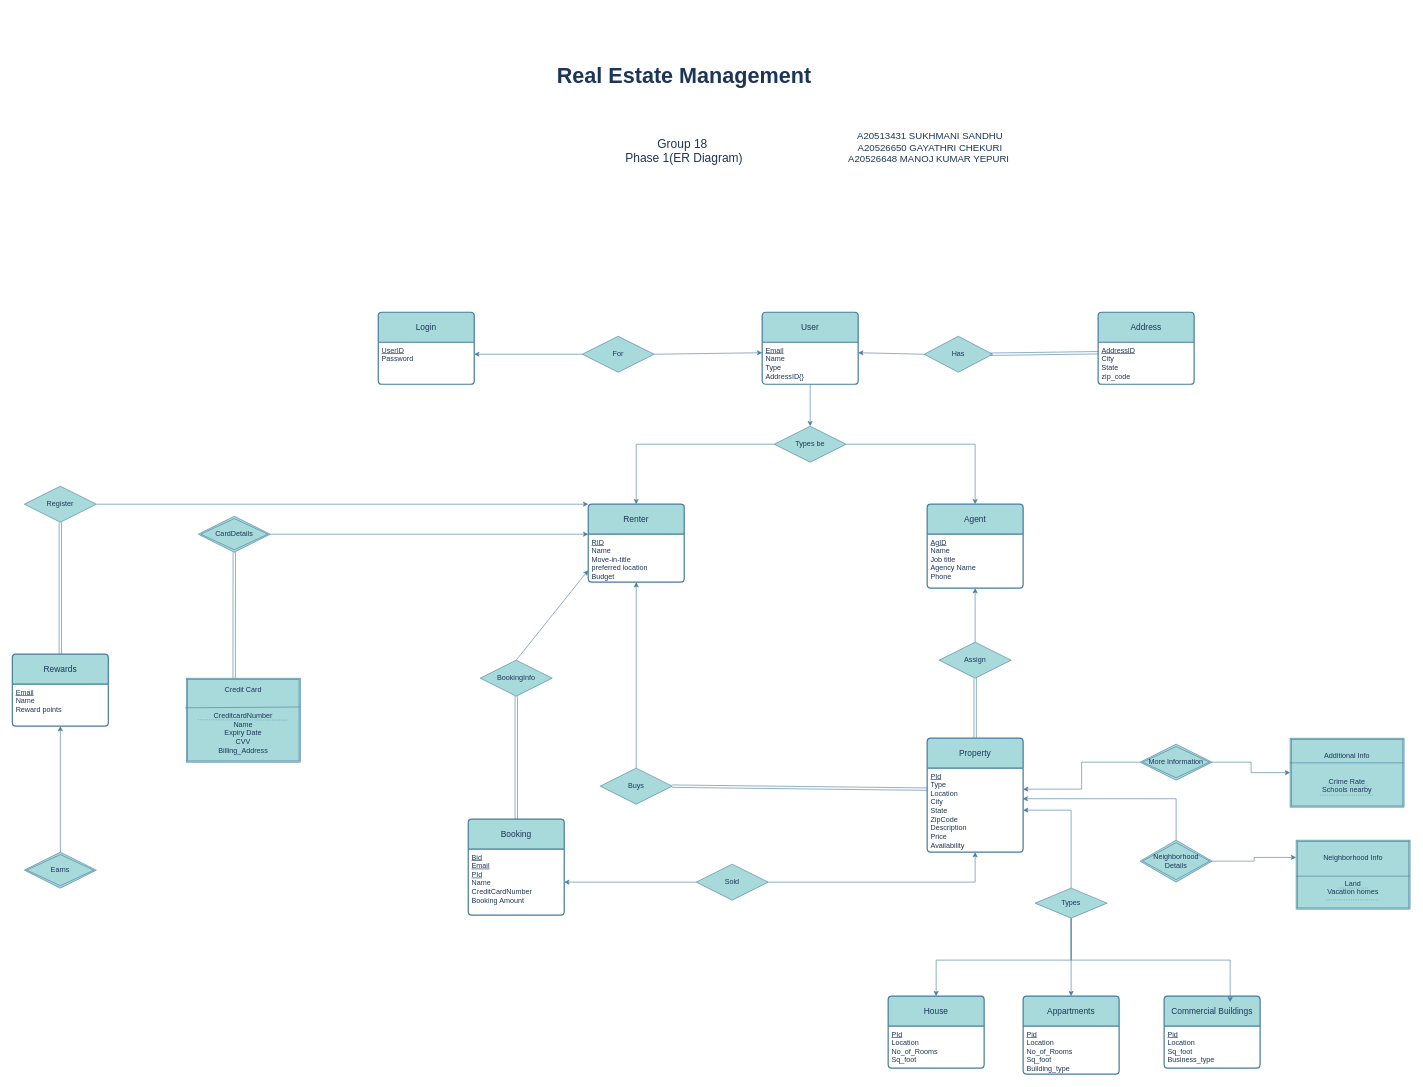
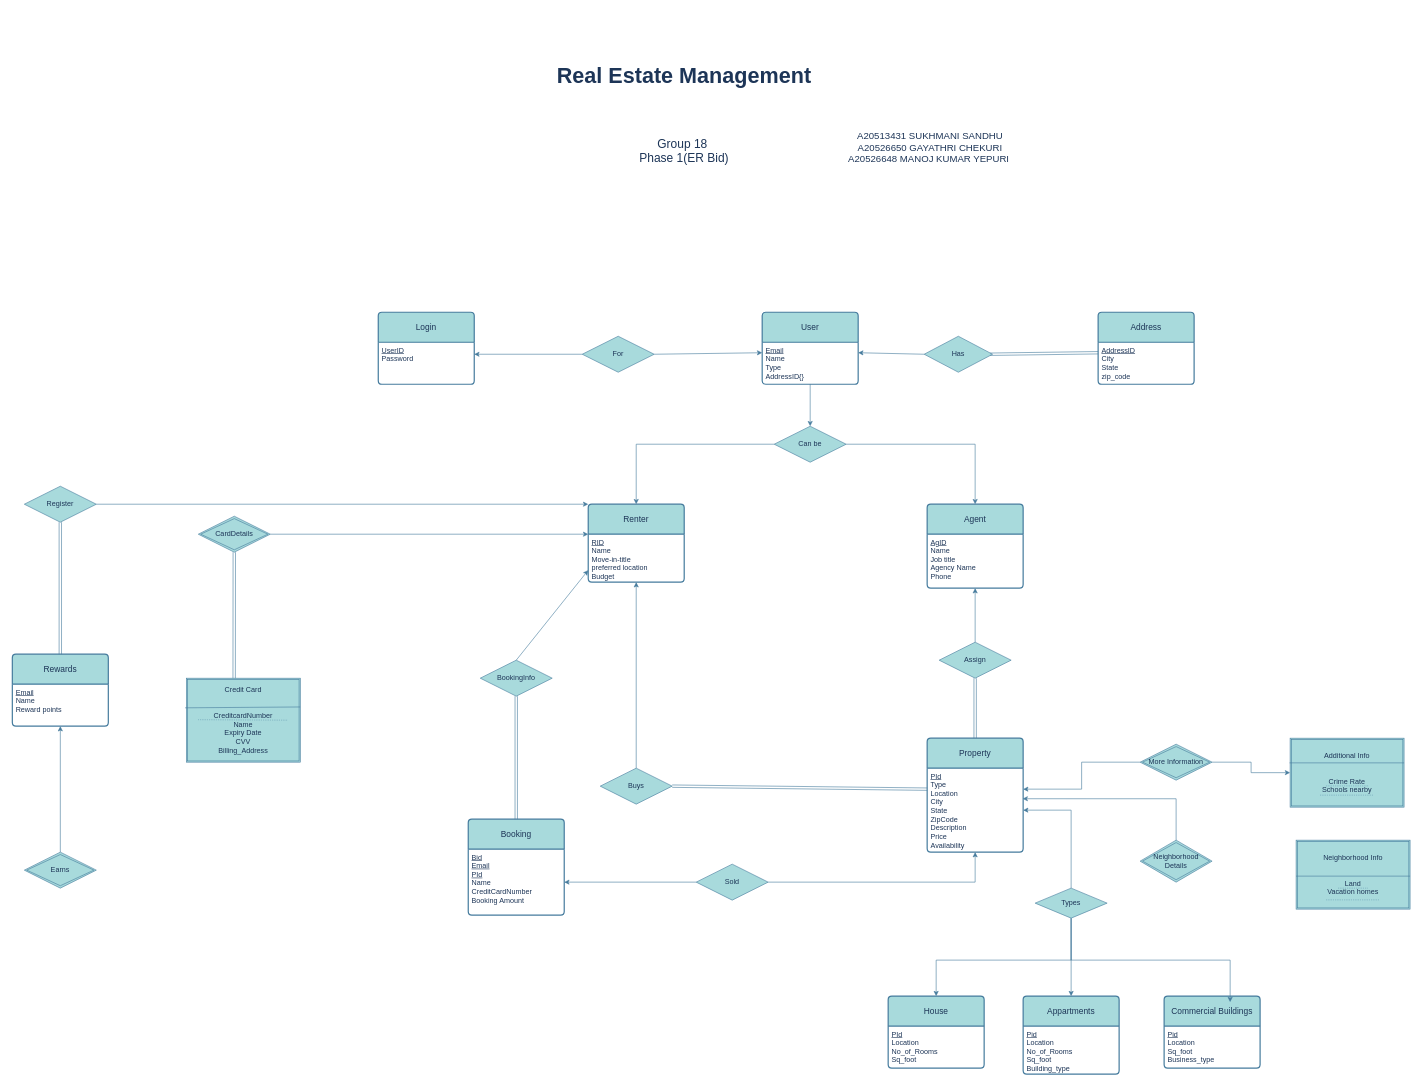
node "Group 18 Phase 1(ER Diagram)": label "Group 18 Phase 1(ER Diagram)" -> "Group 18 Phase 1(ER Bid)"
node "Types be": label "Types be" -> "Can be"
edge "Neighborhood Details" -> "Neighborhood Info Land Vacation homes": removed
